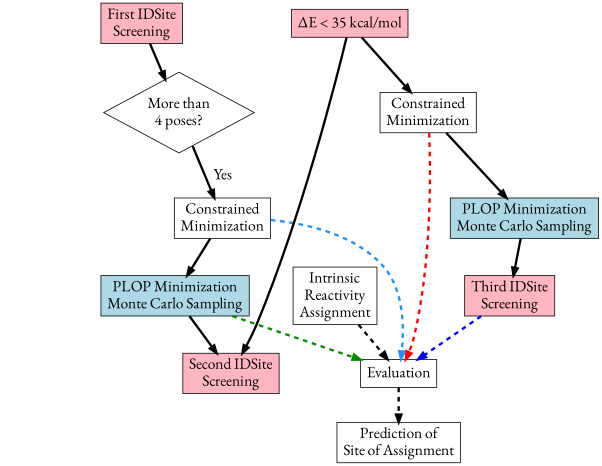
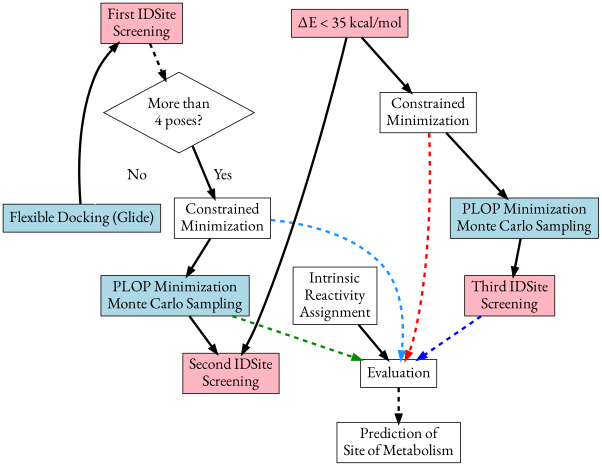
edge "First IDSite Screening" -> "More than 4 poses?": style solid -> dashed
node "Flexible Docking (Glide)": added
edge "Intrinsic Reactivity Assignment" -> "Evaluation": style dashed -> solid
node "Prediction of Site of Assignment": label "Prediction of Site of Assignment" -> "Prediction of Site of Metabolism"
